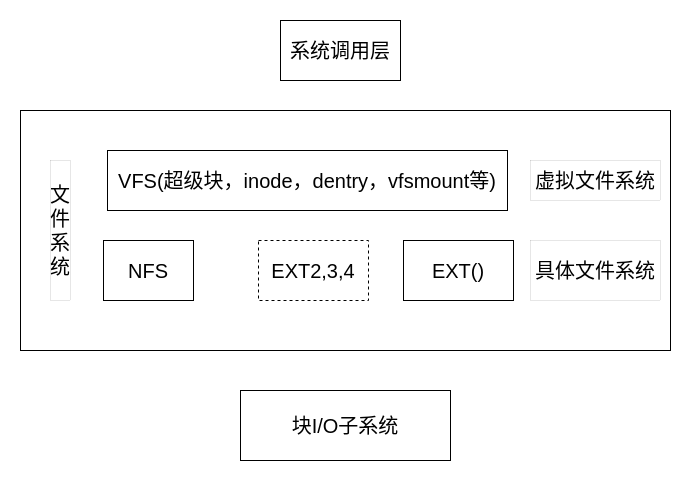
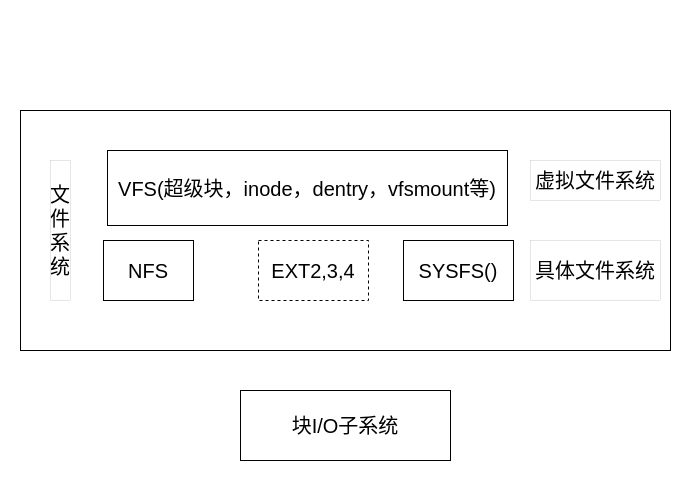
node "系统调用层": removed
node "VFS(超级块，inode，dentry，vfsmount等)": size 400x60 -> 400x75
node "EXT()": label "EXT()" -> "SYSFS()"
